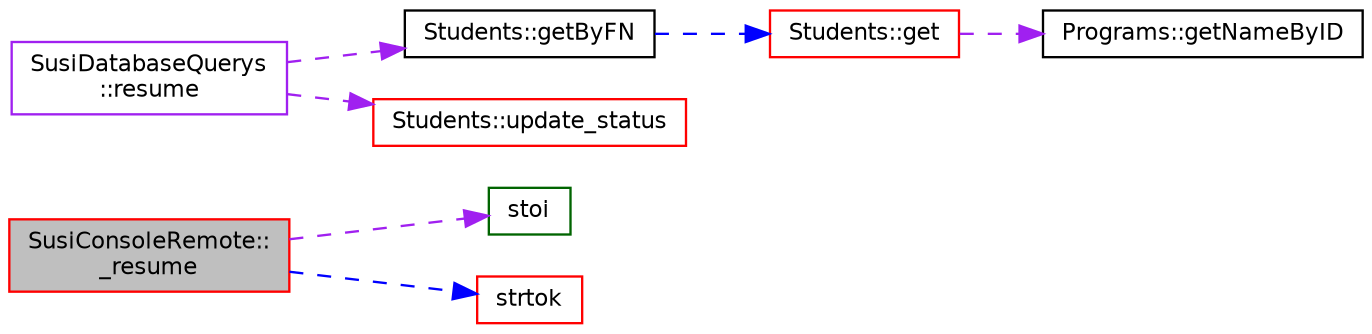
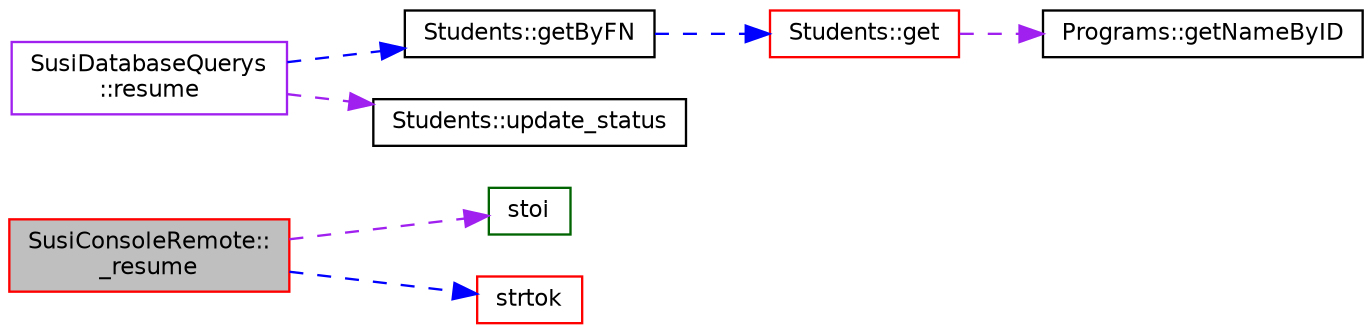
edge "SusiDatabaseQuerys ::resume" -> "Students::getByFN": color purple -> blue
node "Students::update_status": color red -> black
